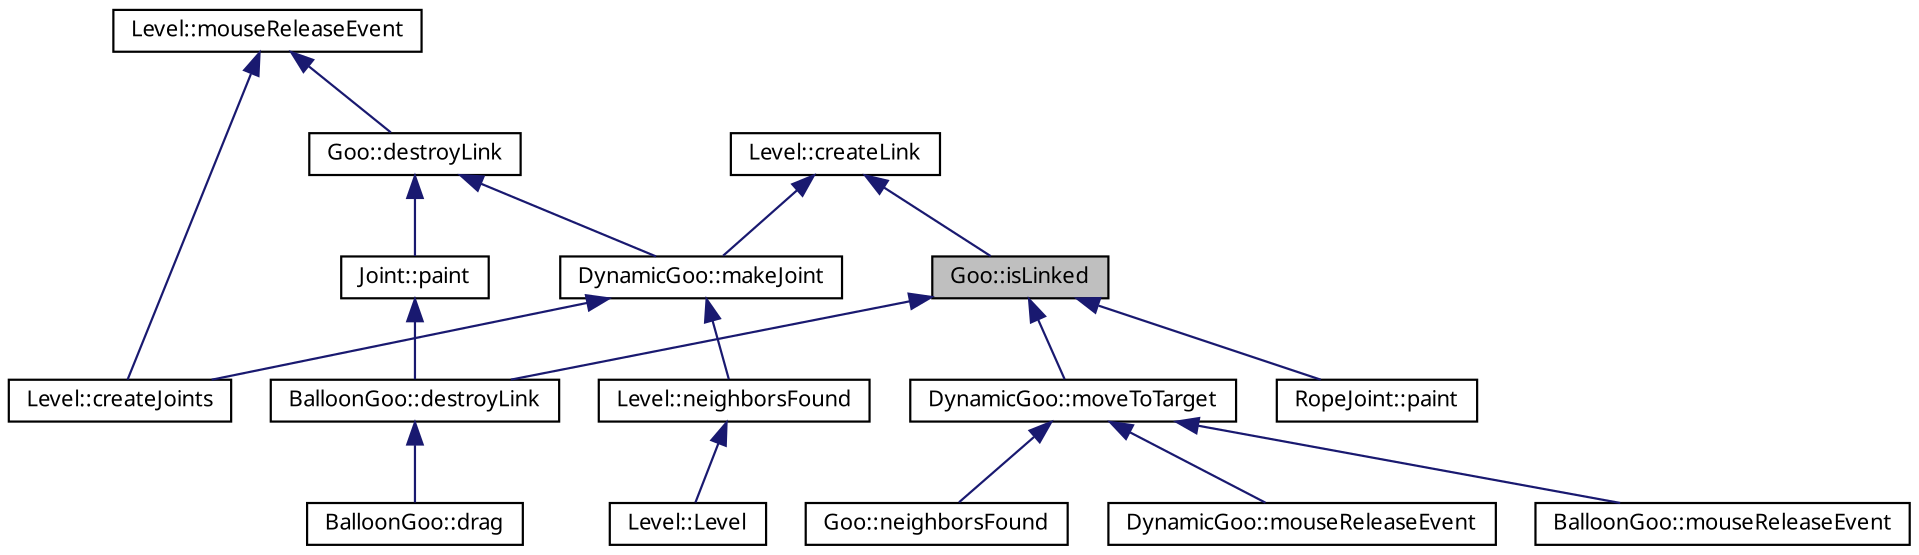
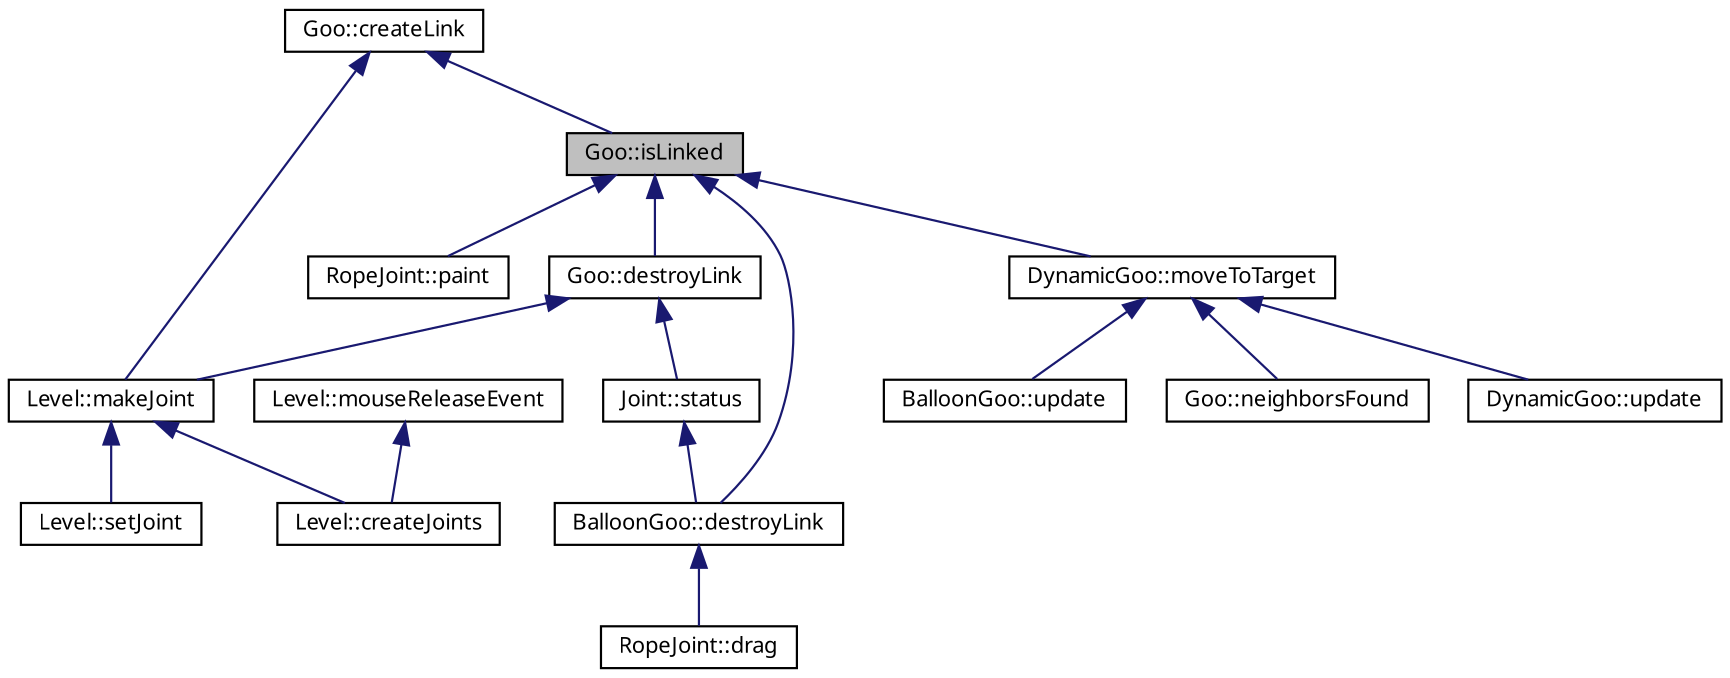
edge "Goo::destroyLink" -> "Level::mouseReleaseEvent": now "Goo::destroyLink" -> "Goo::isLinked"
node "Level::createLink": label "Level::createLink" -> "Goo::createLink"
node "Joint::paint": label "Joint::paint" -> "Joint::status"
node "DynamicGoo::makeJoint": label "DynamicGoo::makeJoint" -> "Level::makeJoint"
node "Level::neighborsFound": label "Level::neighborsFound" -> "Level::setJoint"
node "BalloonGoo::drag": label "BalloonGoo::drag" -> "RopeJoint::drag"
node "Level::Level": removed
node "DynamicGoo::mouseReleaseEvent": label "DynamicGoo::mouseReleaseEvent" -> "DynamicGoo::update"
node "BalloonGoo::mouseReleaseEvent": label "BalloonGoo::mouseReleaseEvent" -> "BalloonGoo::update"
